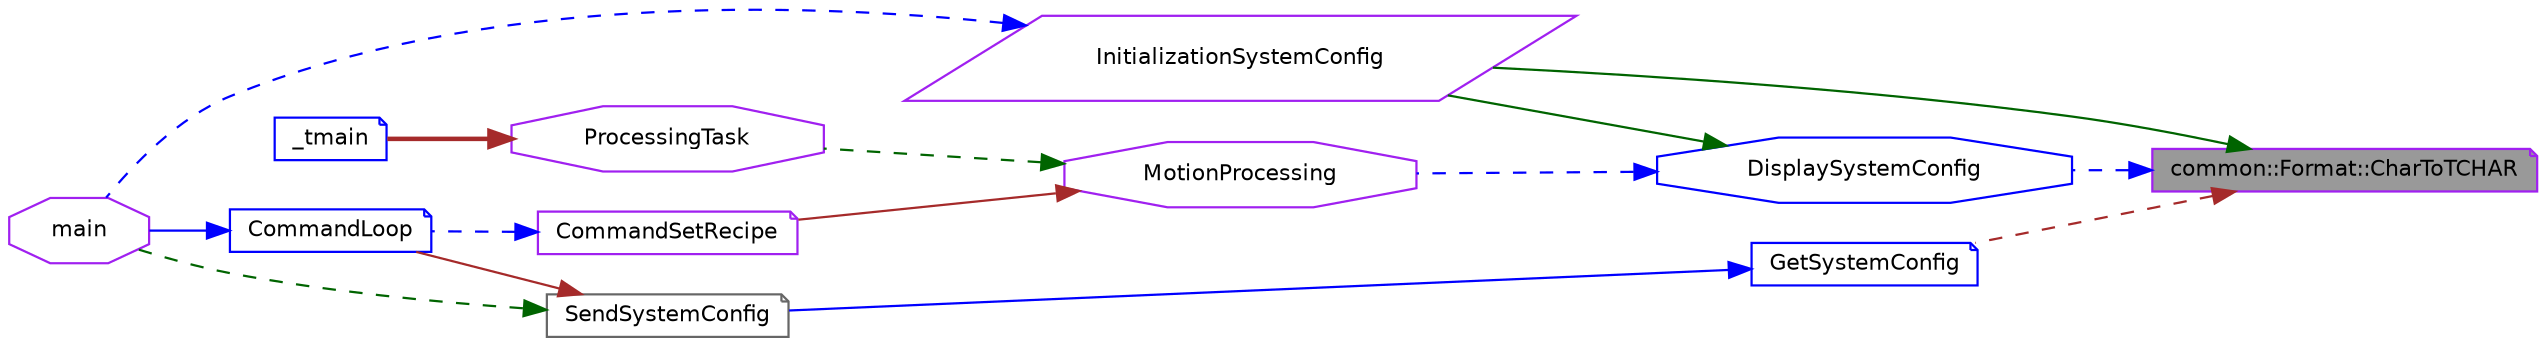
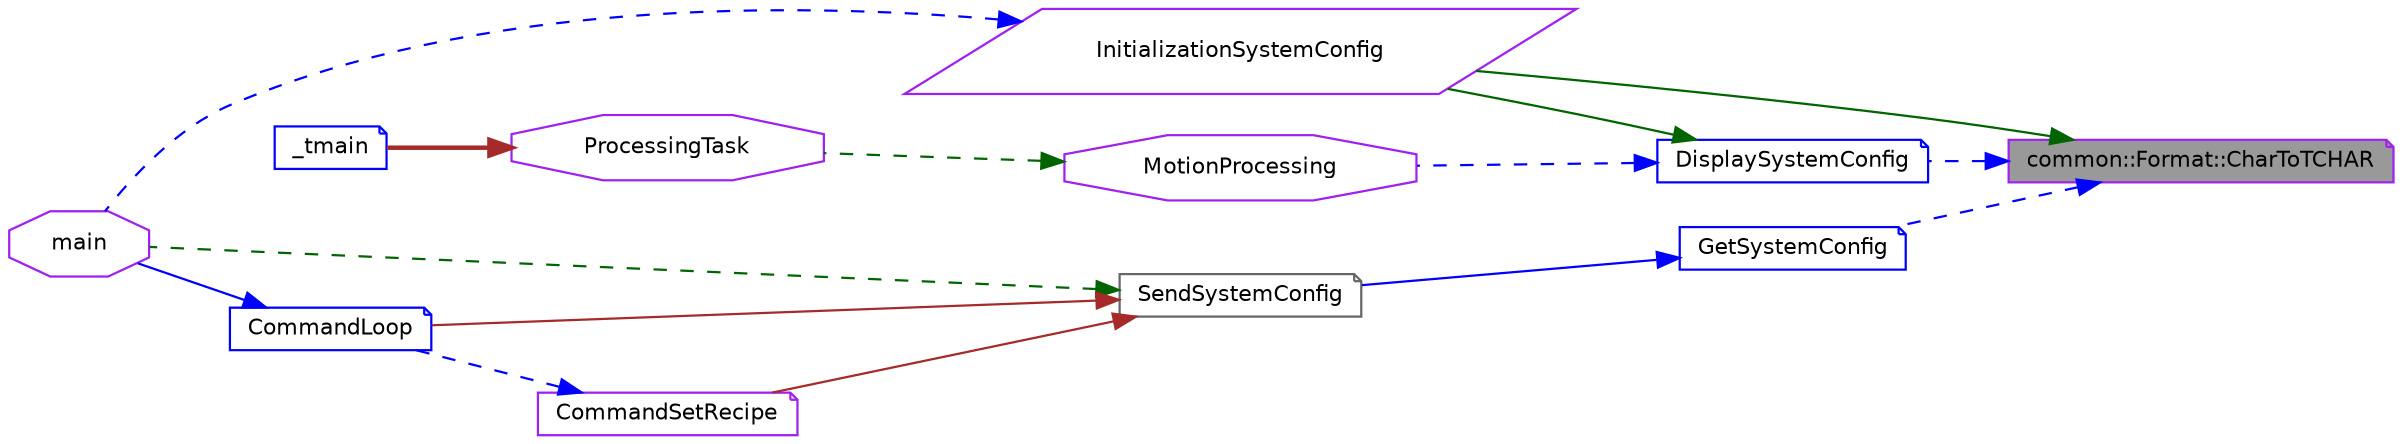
node "DisplaySystemConfig": shape octagon -> note
edge "CommandSetRecipe" -> "MotionProcessing": now "CommandSetRecipe" -> "SendSystemConfig"
edge "GetSystemConfig" -> "common::Format::CharToTCHAR": color brown -> blue
